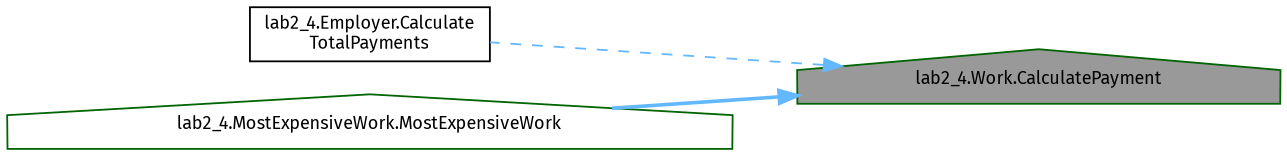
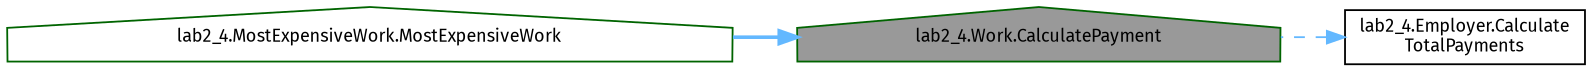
edge "lab2_4.Employer.Calculate TotalPayments" -> "lab2_4.Work.CalculatePayment": reversed
